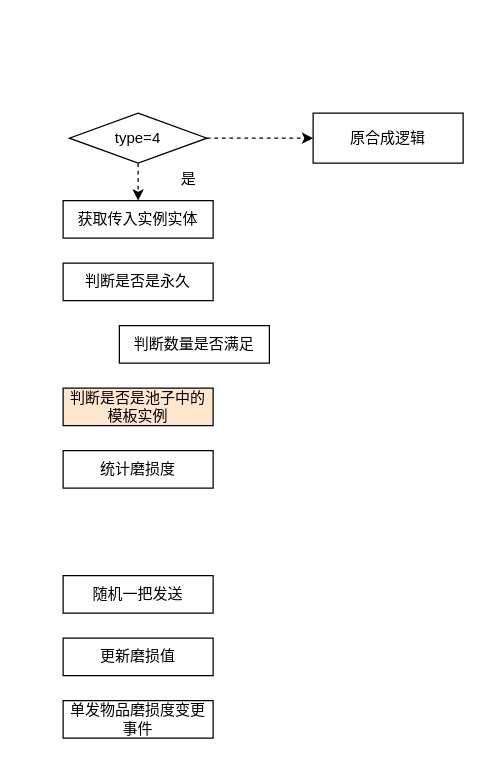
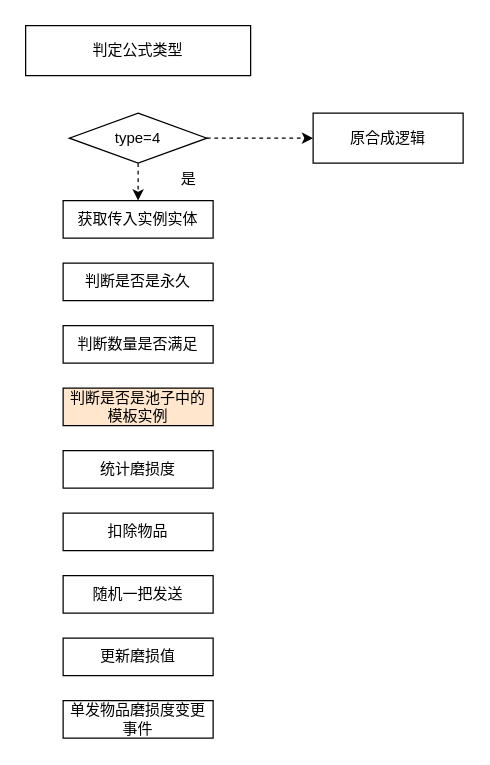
node "判定公式类型": added
node "判断数量是否满足": moved (194, 344) -> (138, 344)
node "扣除物品": added
